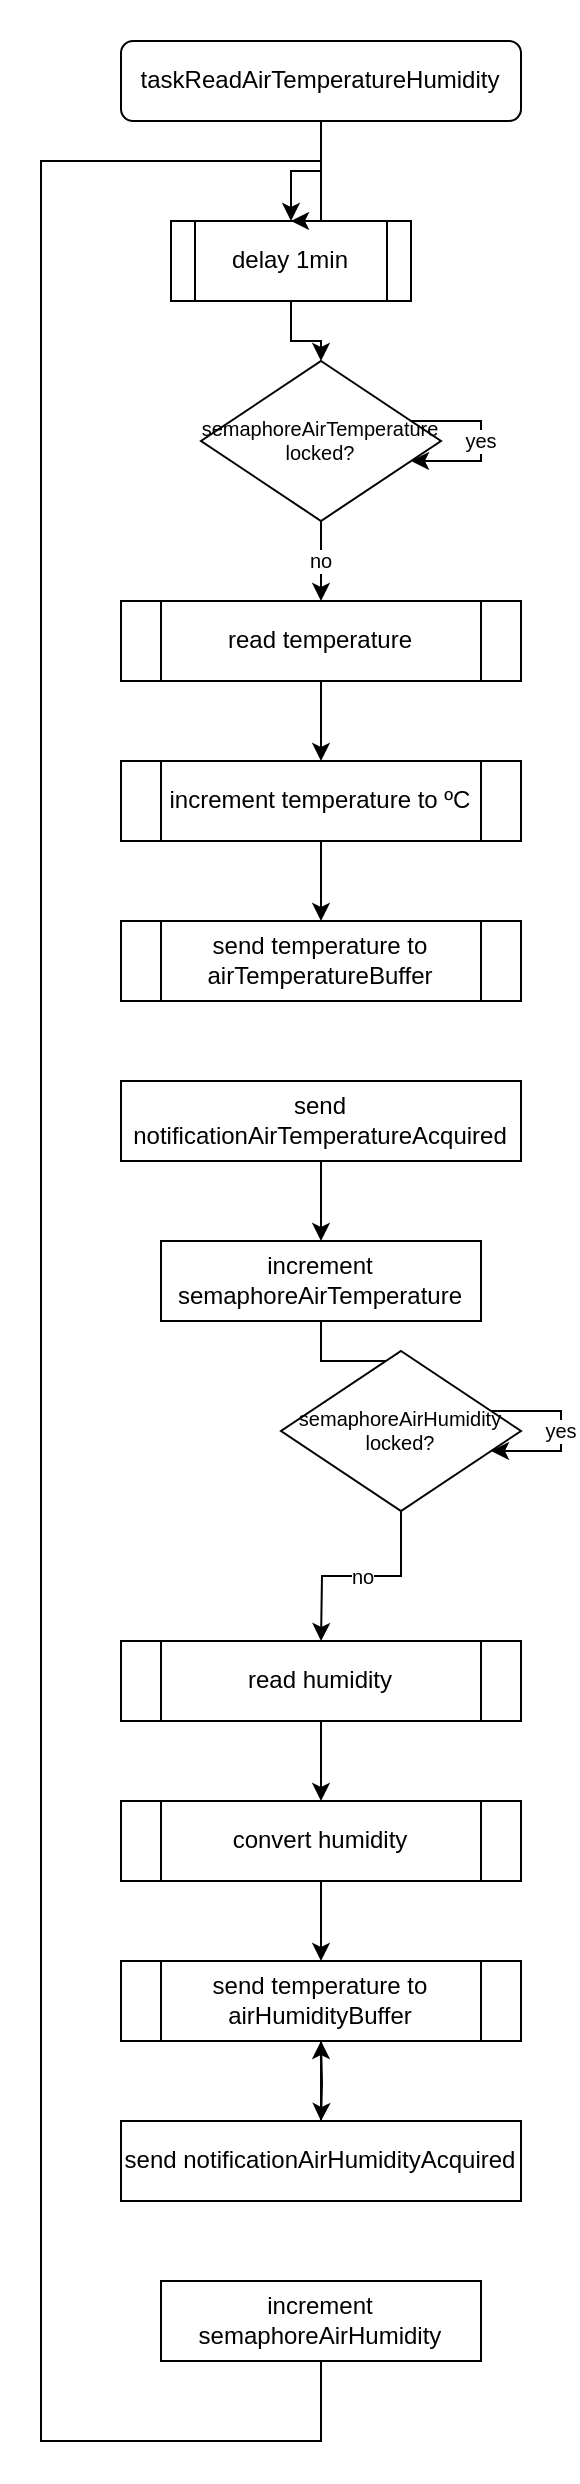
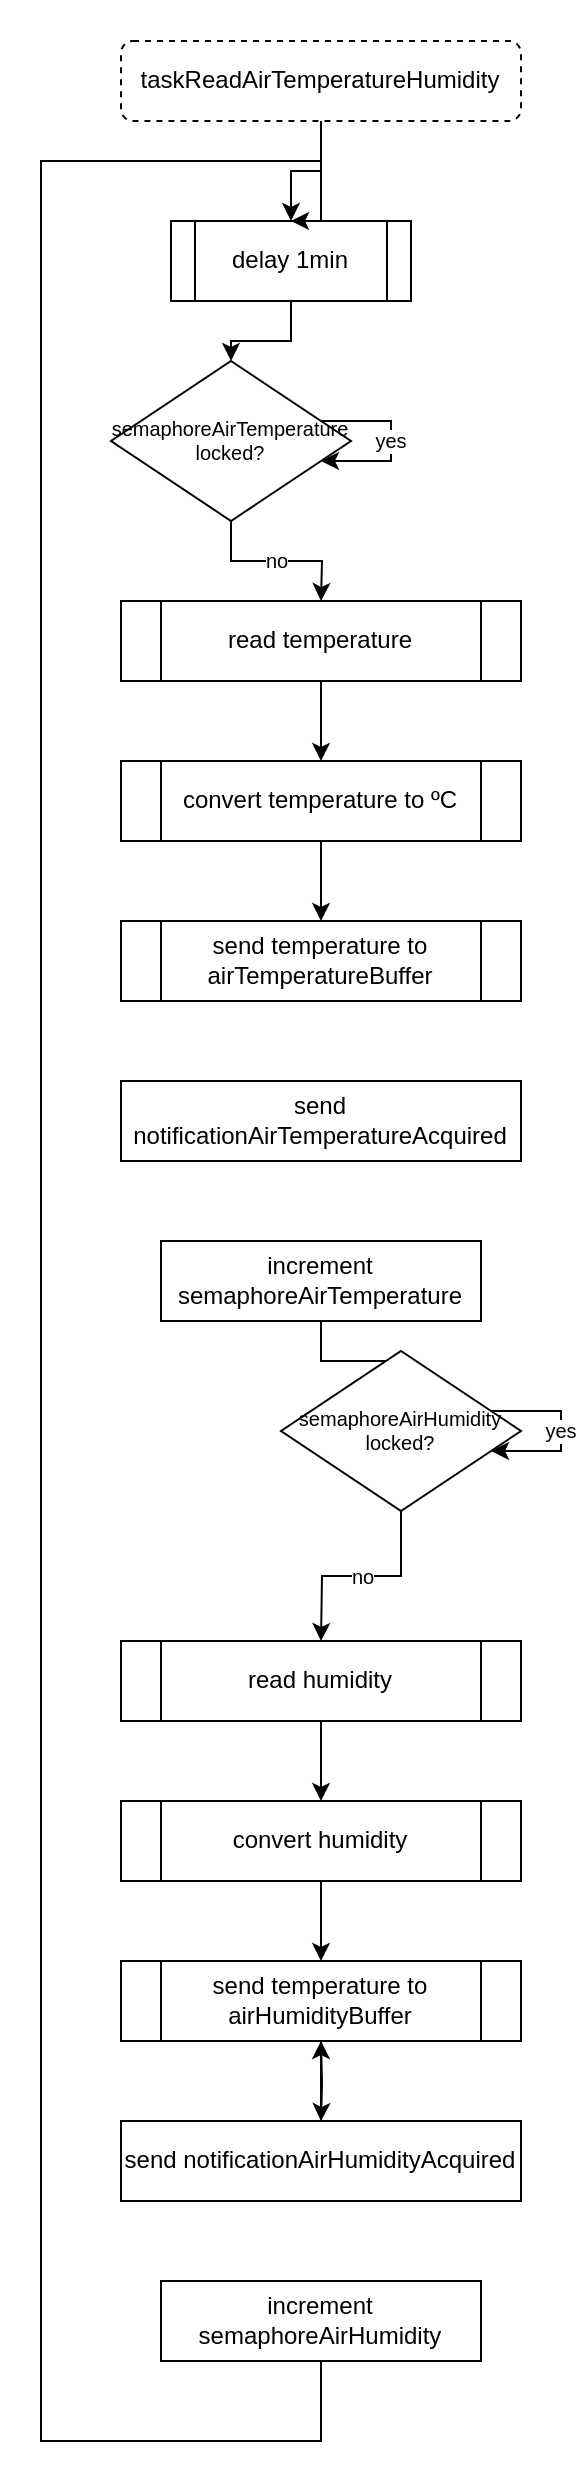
node "taskReadAirTemperatureHumidity": style solid -> dashed
node "semaphoreAirTemperaturelocked?": moved (321, 441) -> (231, 441)
node "increment temperature to ºC": label "increment temperature to ºC" -> "convert temperature to ºC"
edge "send notificationAirTemperatureAcquired" -> "increment semaphoreAirTemperature": removed
